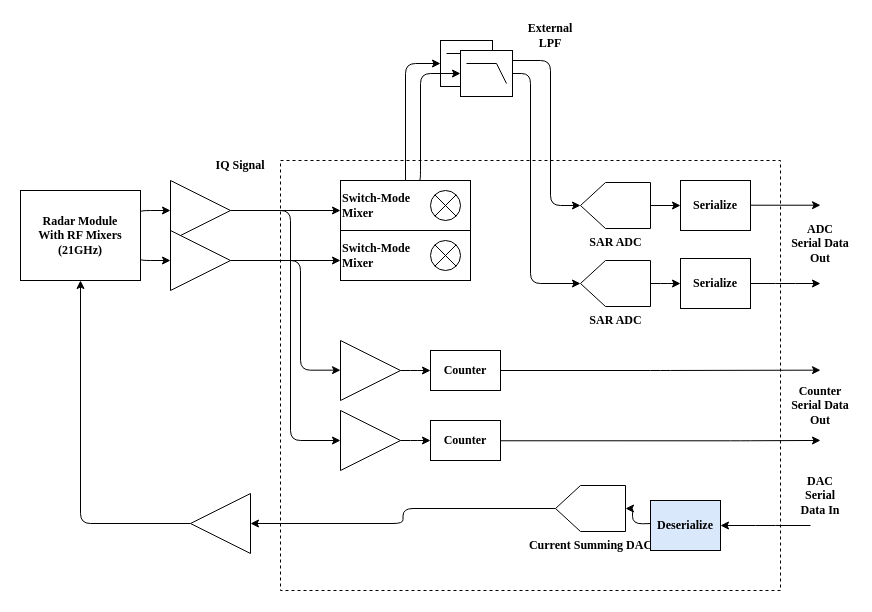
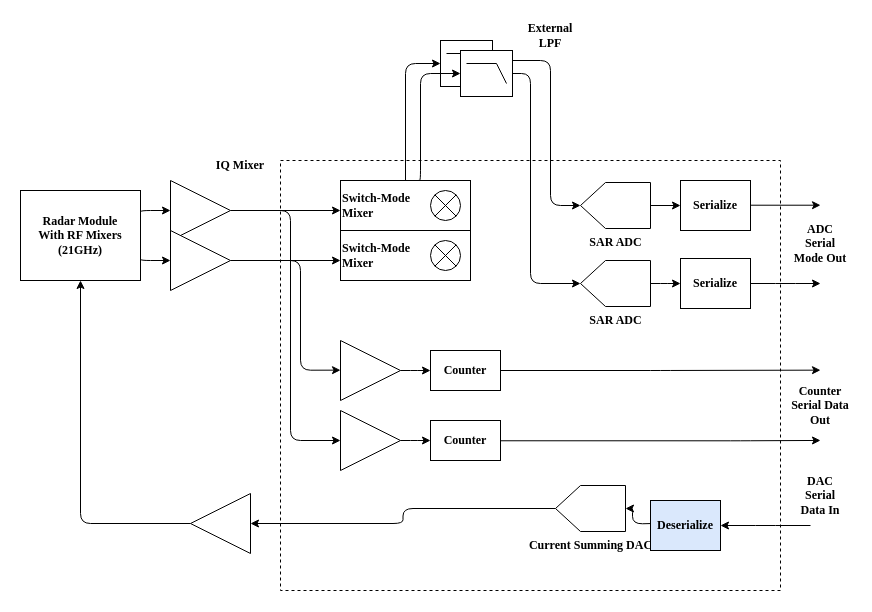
node "IQ Signal": label "IQ Signal" -> "IQ Mixer"
node "ADC Serial Data Out": label "ADC Serial Data Out" -> "ADC Serial Mode Out"
